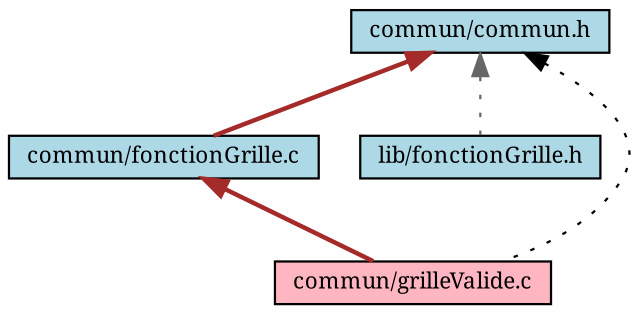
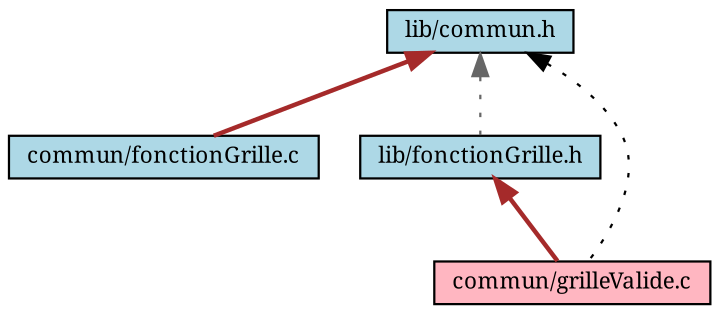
node "commun/commun.h": label "commun/commun.h" -> "lib/commun.h"
edge "commun/grilleValide.c" -> "commun/fonctionGrille.c": now "commun/grilleValide.c" -> "lib/fonctionGrille.h"
